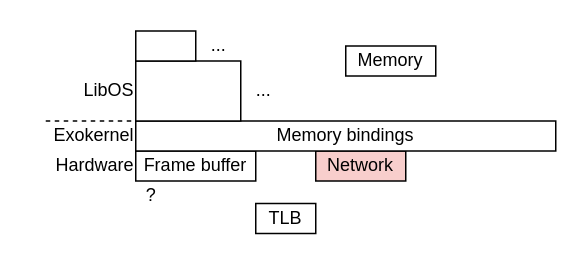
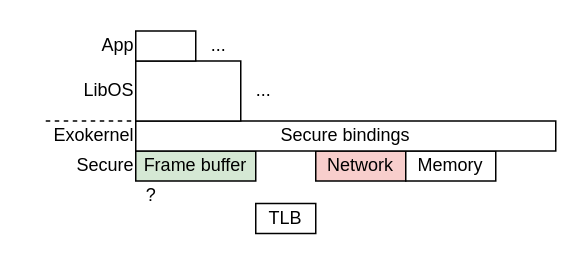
node "App": added
node "Memory": moved (391, 61) -> (451, 166)
node "Memory bindings": label "Memory bindings" -> "Secure bindings"
node "Hardware": label "Hardware" -> "Secure"
node "Frame buffer": fillcolor #ffffff -> #d5e8d4
